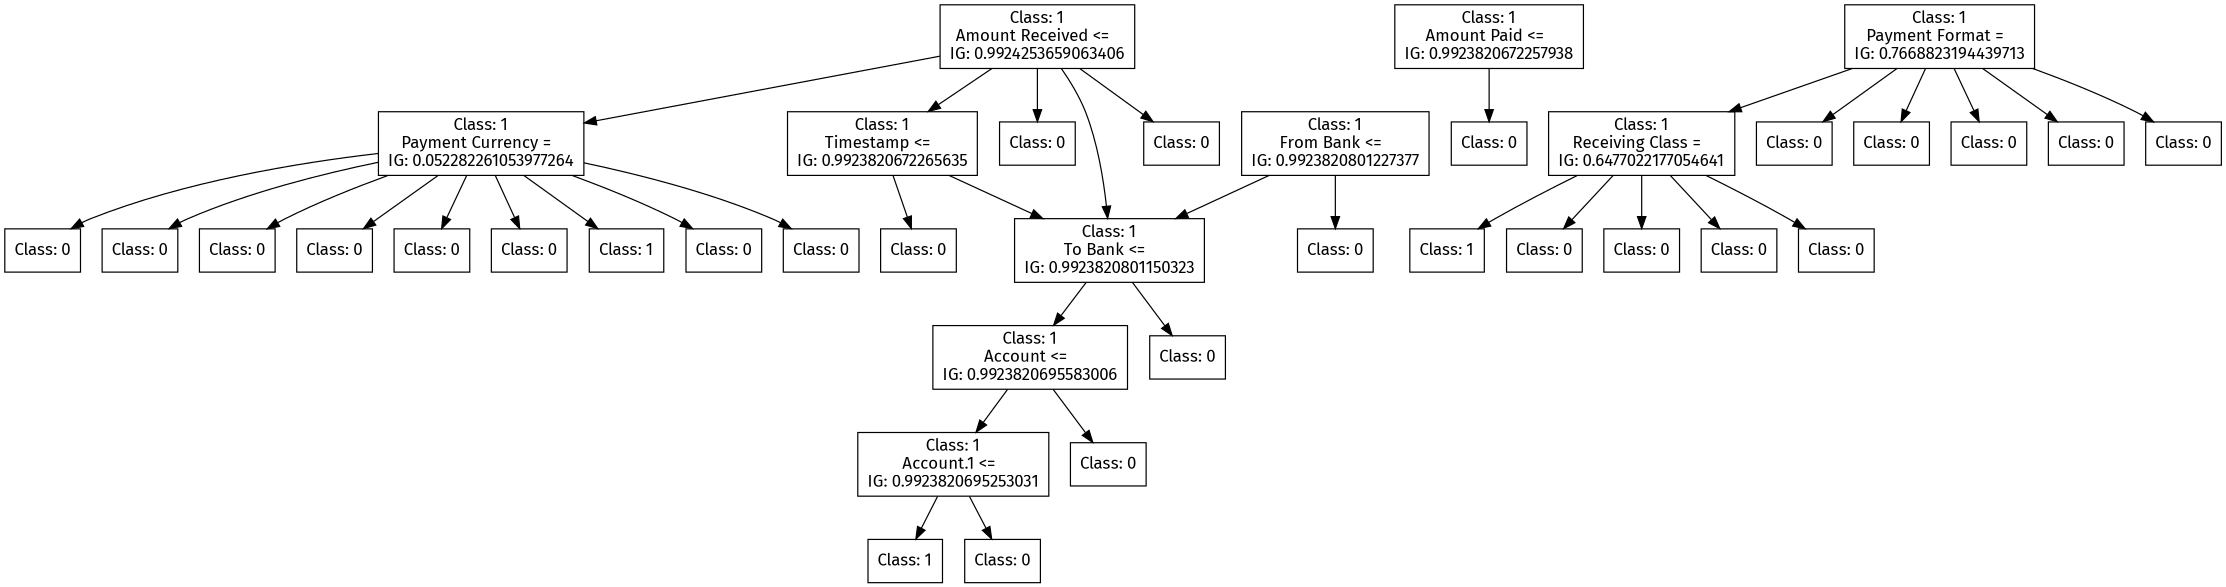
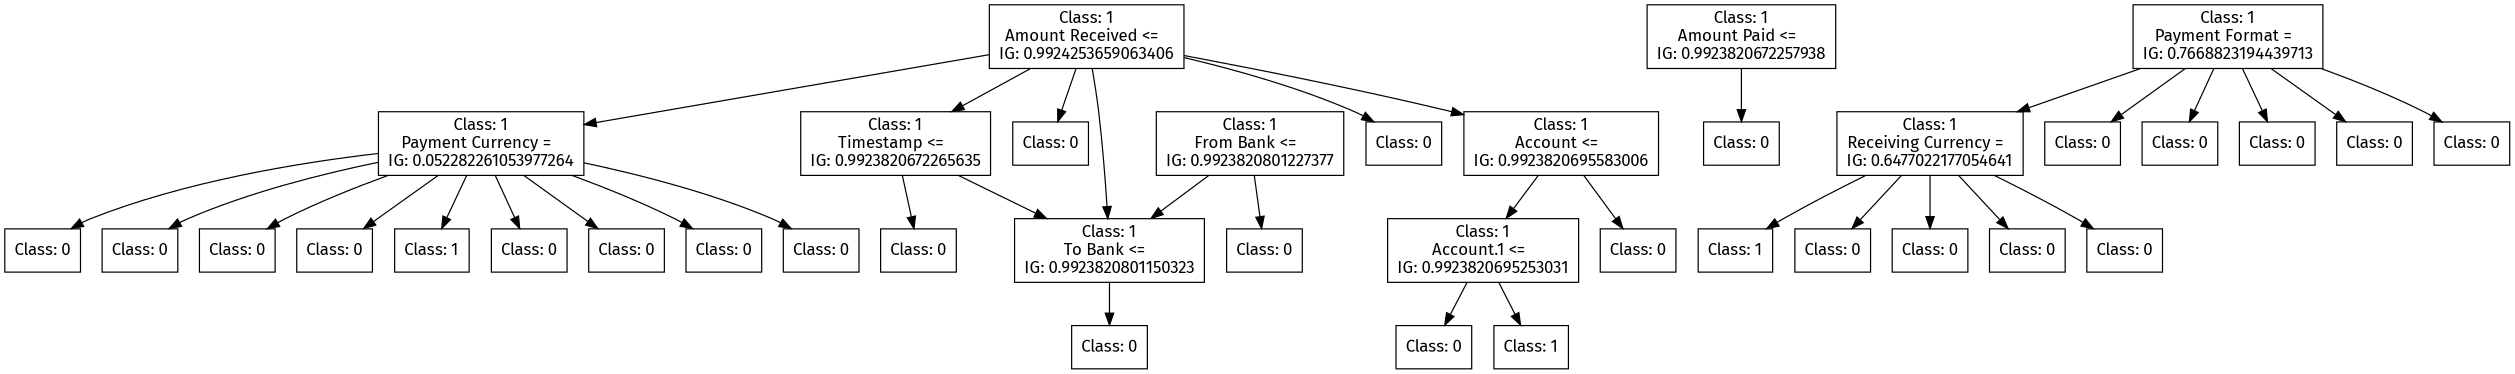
node "Class: 1 Receiving Class = IG: 0.6477022177054641": label "Class: 1 Receiving Class = IG: 0.6477022177054641" -> "Class: 1 Receiving Currency = IG: 0.6477022177054641"
edge "Class: 1 To Bank <= IG: 0.9923820801150323" -> "Class: 1 Account <= IG: 0.9923820695583006": now "Class: 1 Amount Received <= IG: 0.9924253659063406" -> "Class: 1 Account <= IG: 0.9923820695583006"
